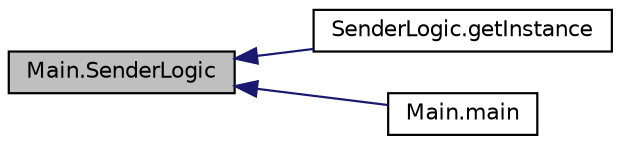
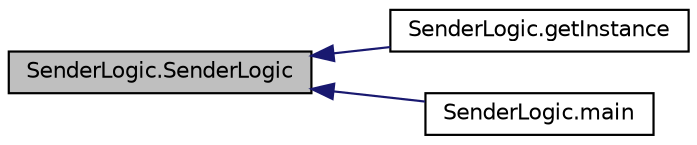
node "Main.SenderLogic": label "Main.SenderLogic" -> "SenderLogic.SenderLogic"
node "Main.main": label "Main.main" -> "SenderLogic.main"
